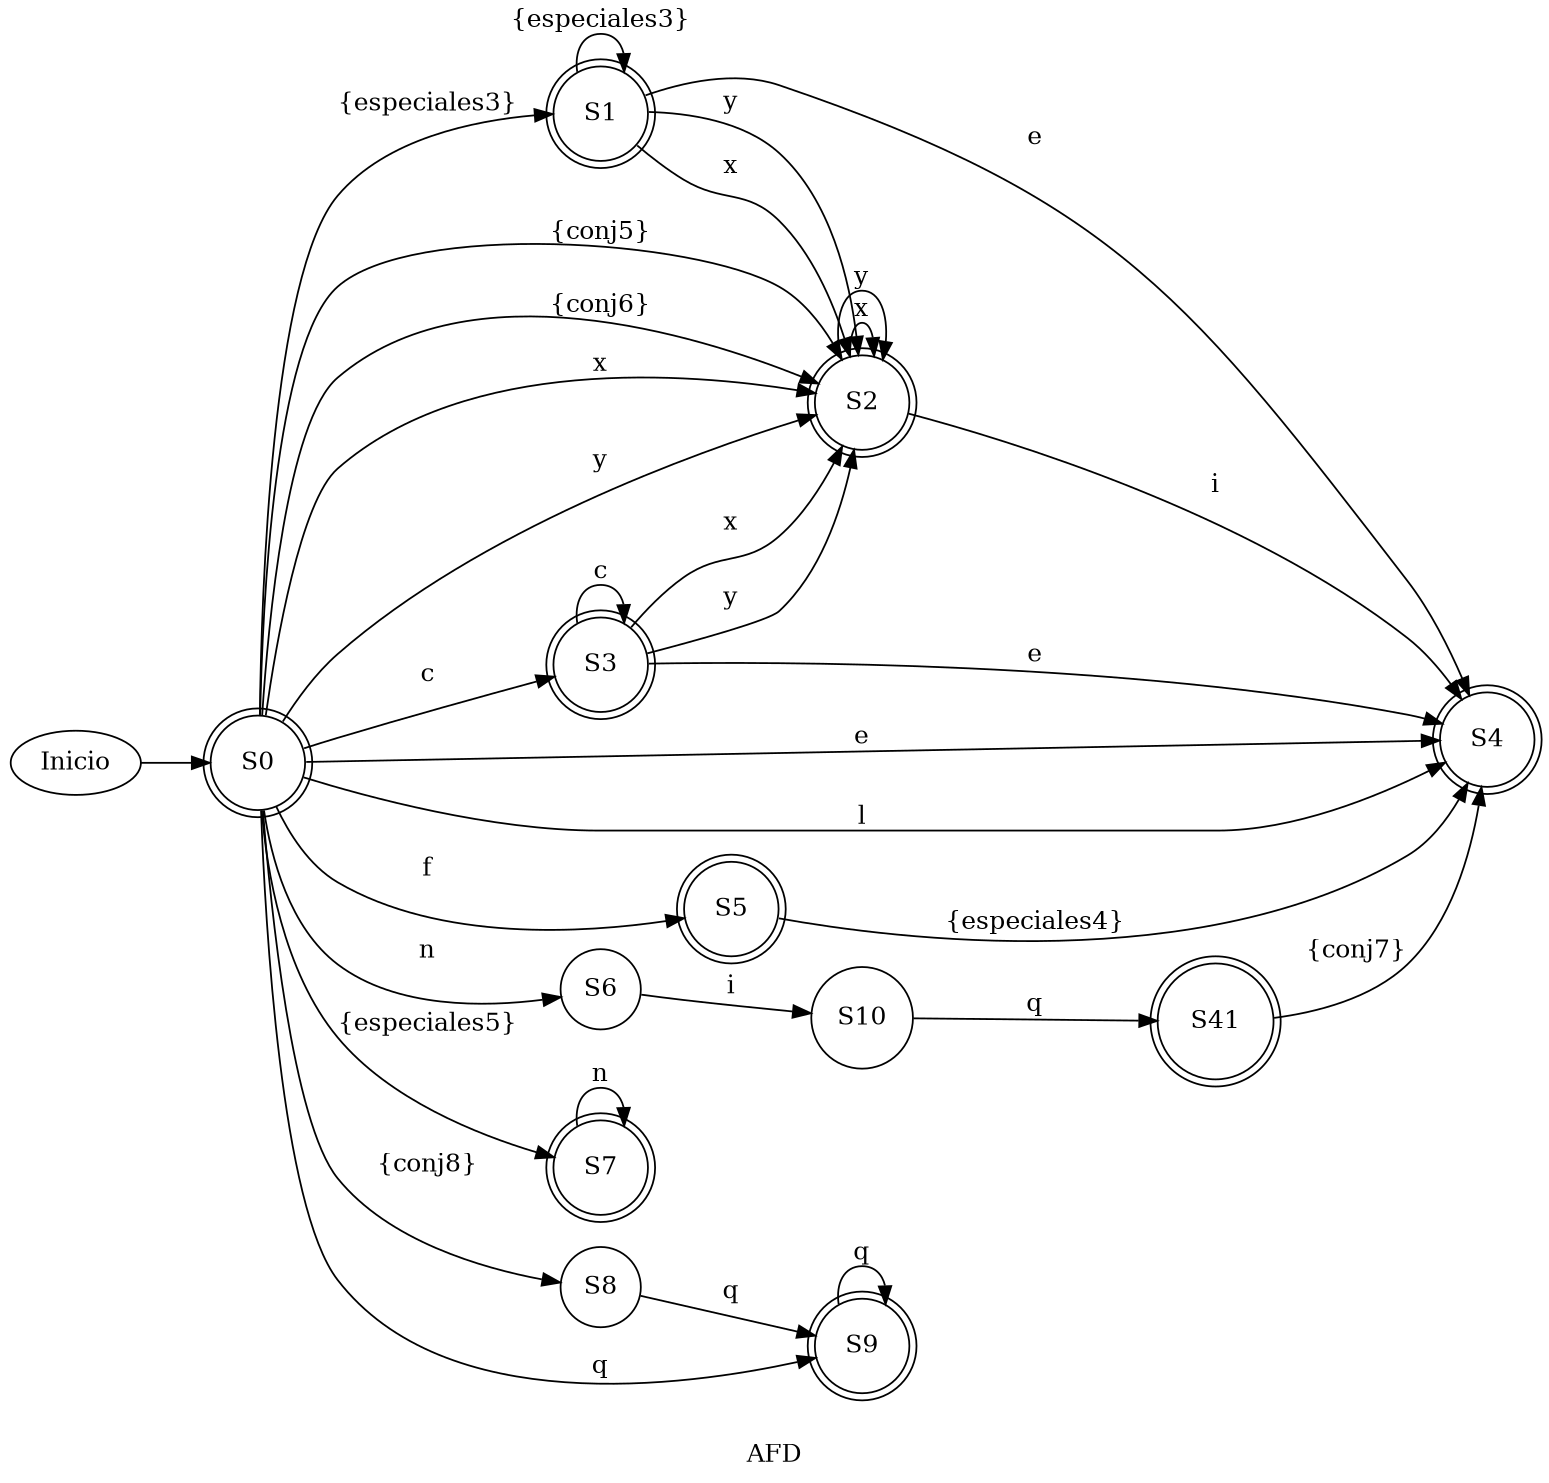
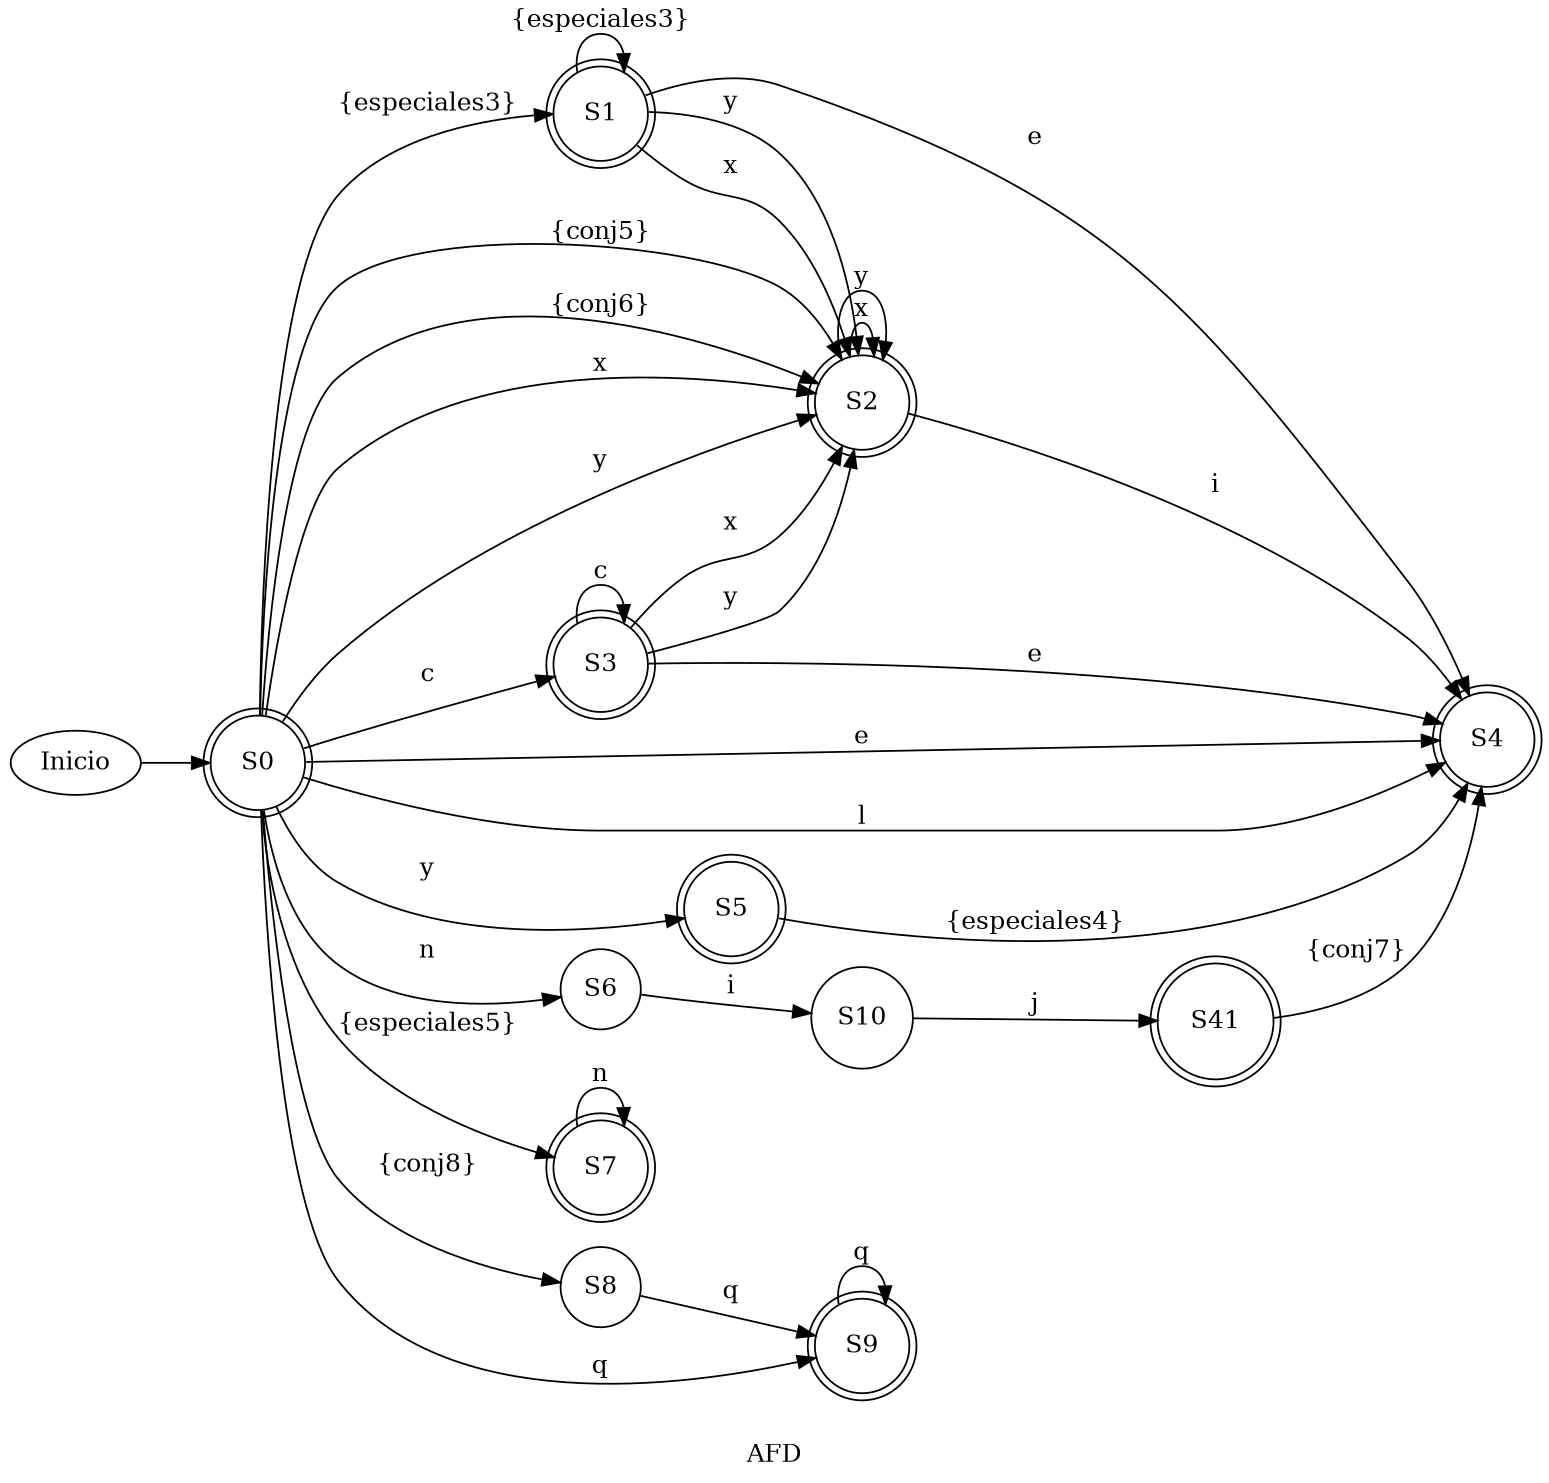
edge "S0" -> "S5": label "f" -> "y"
edge "S10" -> "S41": label "q" -> "j"
